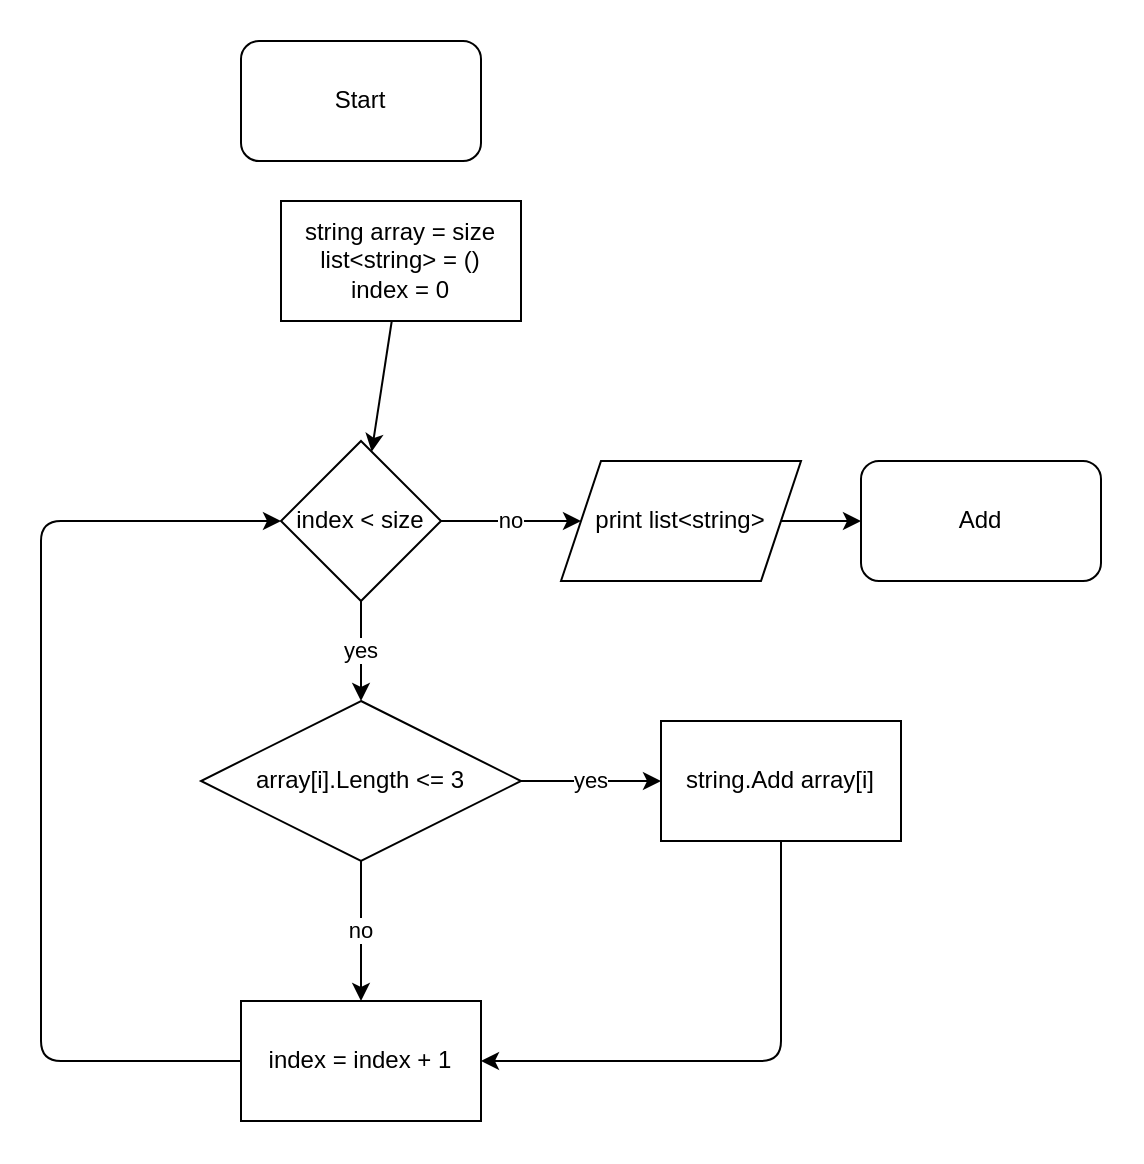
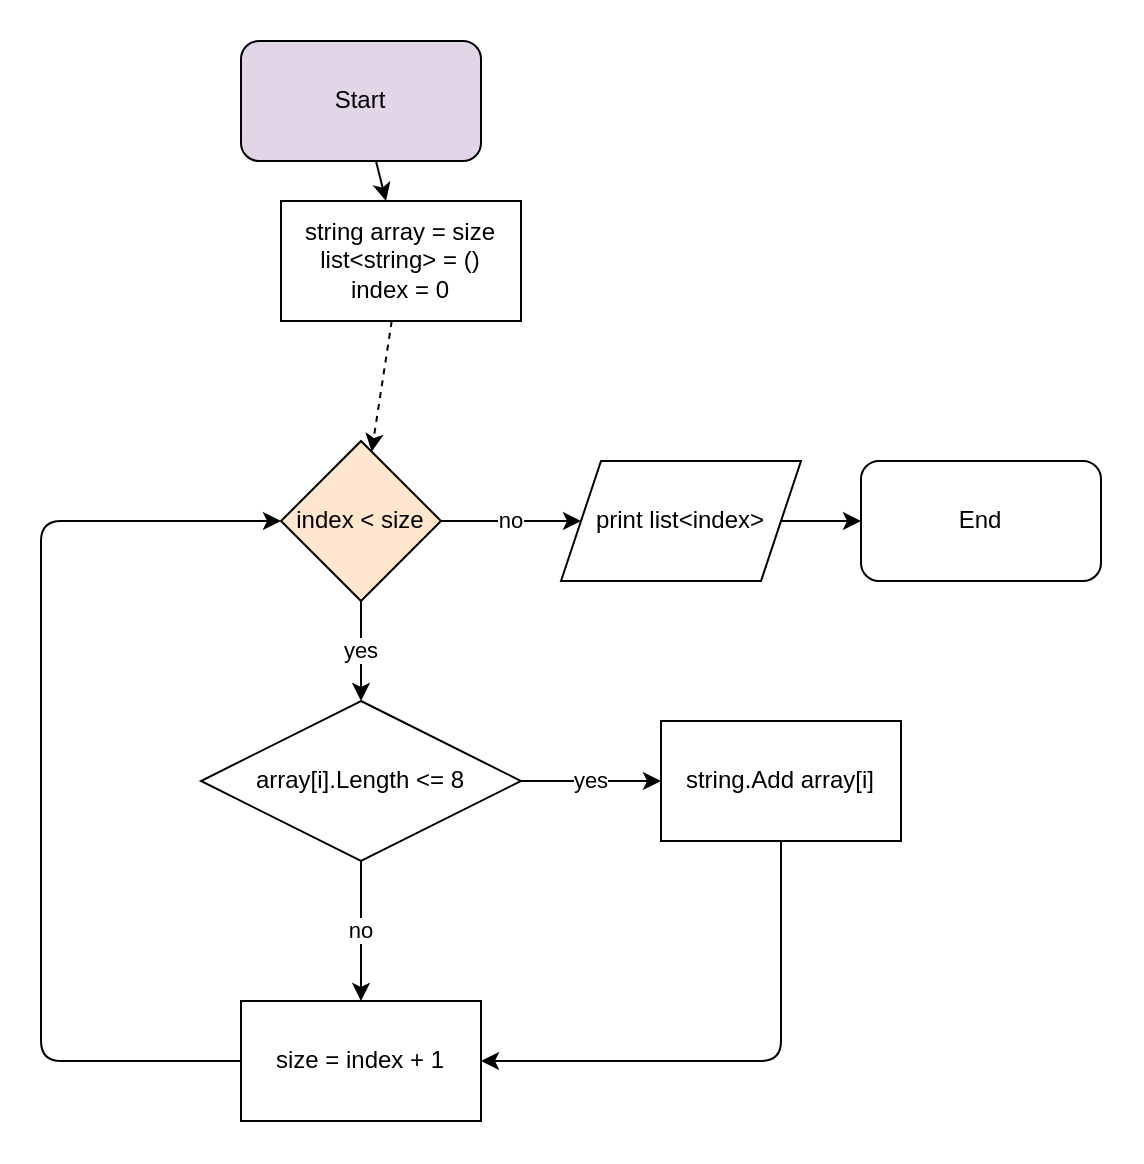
node "Start": fillcolor #ffffff -> #e1d5e7
edge "Start" -> "string array = size list<string> = () index = 0": added
edge "string array = size list<string> = () index = 0" -> "index < size": style solid -> dashed
node "index < size": fillcolor #ffffff -> #ffe6cc
node "print list<string>": label "print list<string>" -> "print list<index>"
node "Add": label "Add" -> "End"
node "array[i].Length <= 3": label "array[i].Length <= 3" -> "array[i].Length <= 8"
node "index = index + 1": label "index = index + 1" -> "size = index + 1"
